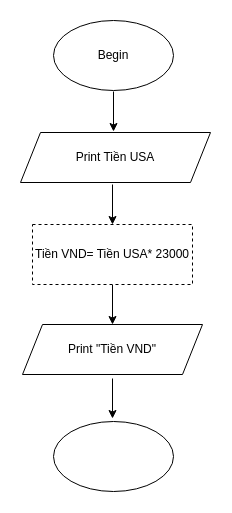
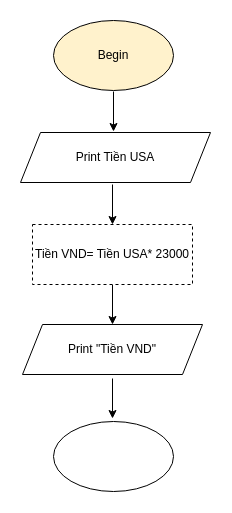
node "Begin": fillcolor #ffffff -> #fff2cc
